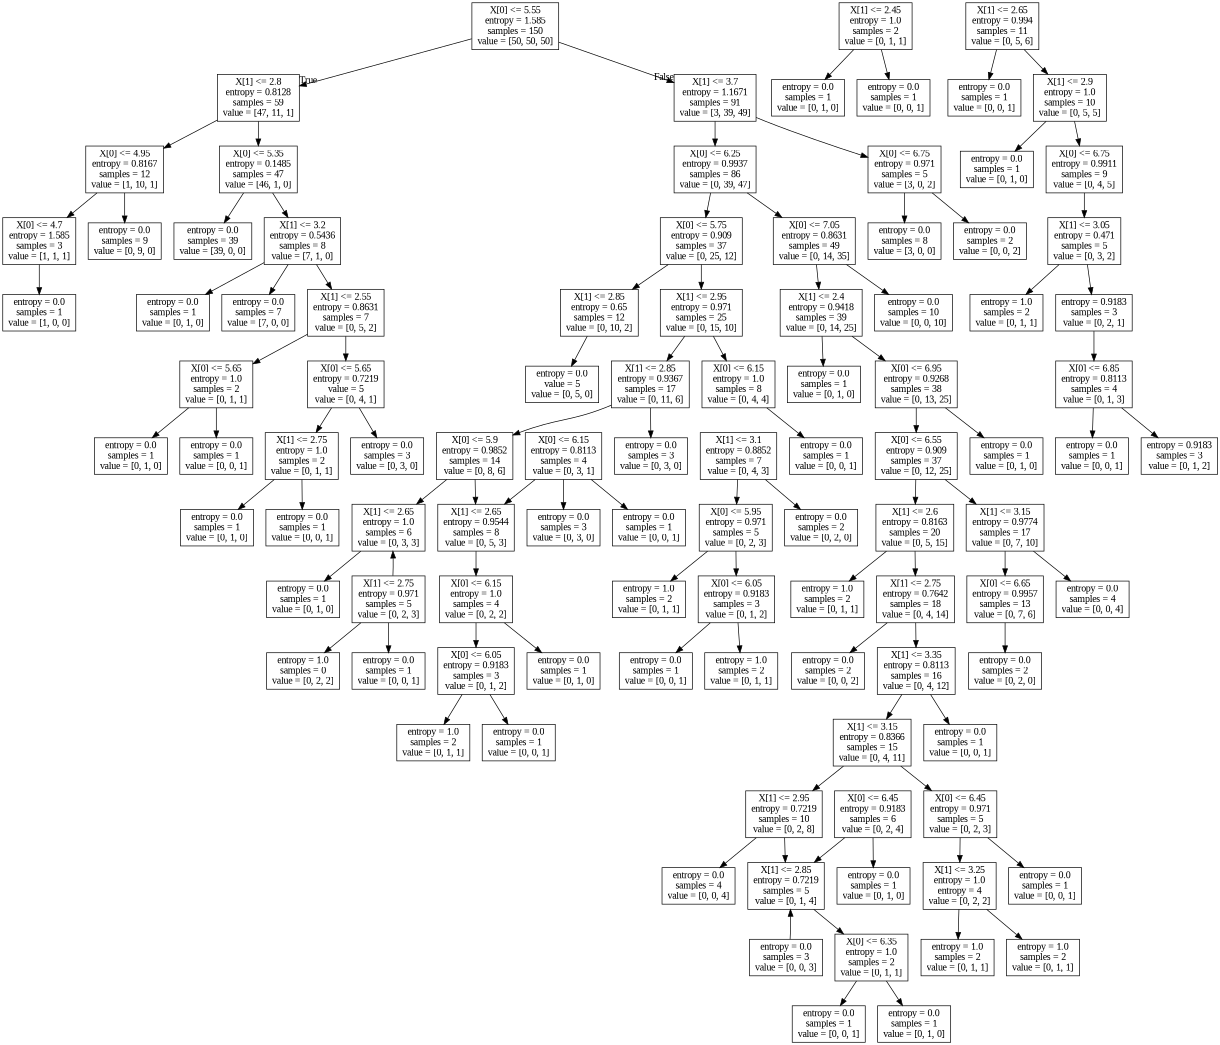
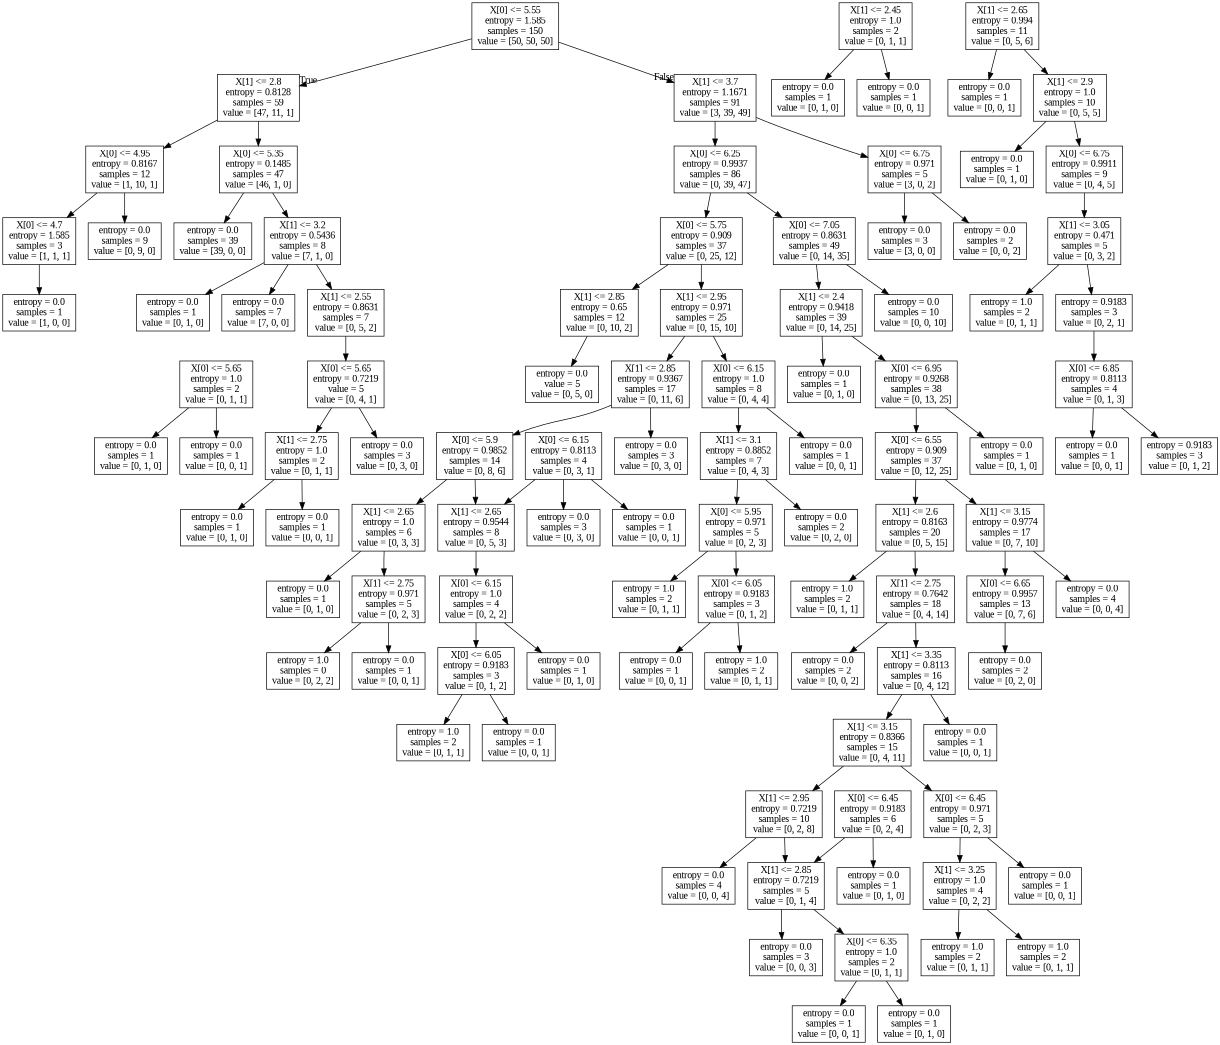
node "entropy = 0.0 samples = 8 value = [3, 0, 0]": label "entropy = 0.0 samples = 8 value = [3, 0, 0]" -> "entropy = 0.0 samples = 3 value = [3, 0, 0]"
edge "X[1] <= 2.55 entropy = 0.8631 samples = 7 value = [0, 5, 2]" -> "X[0] <= 5.65 entropy = 1.0 samples = 2 value = [0, 1, 1]": removed
edge "X[0] <= 6.15 entropy = 1.0 samples = 8 value = [0, 4, 4]" -> "X[1] <= 3.1 entropy = 0.8852 samples = 7 value = [0, 4, 3]": added
edge "X[1] <= 2.75 entropy = 0.971 samples = 5 value = [0, 2, 3]" -> "X[1] <= 2.65 entropy = 1.0 samples = 6 value = [0, 3, 3]": reversed
node "X[1] <= 3.25 entropy = 1.0 entropy = 4 value = [0, 2, 2]": label "X[1] <= 3.25 entropy = 1.0 entropy = 4 value = [0, 2, 2]" -> "X[1] <= 3.25 entropy = 1.0 samples = 4 value = [0, 2, 2]"
edge "entropy = 0.0 samples = 3 value = [0, 0, 3]" -> "X[1] <= 2.85 entropy = 0.7219 samples = 5 value = [0, 1, 4]": reversed
